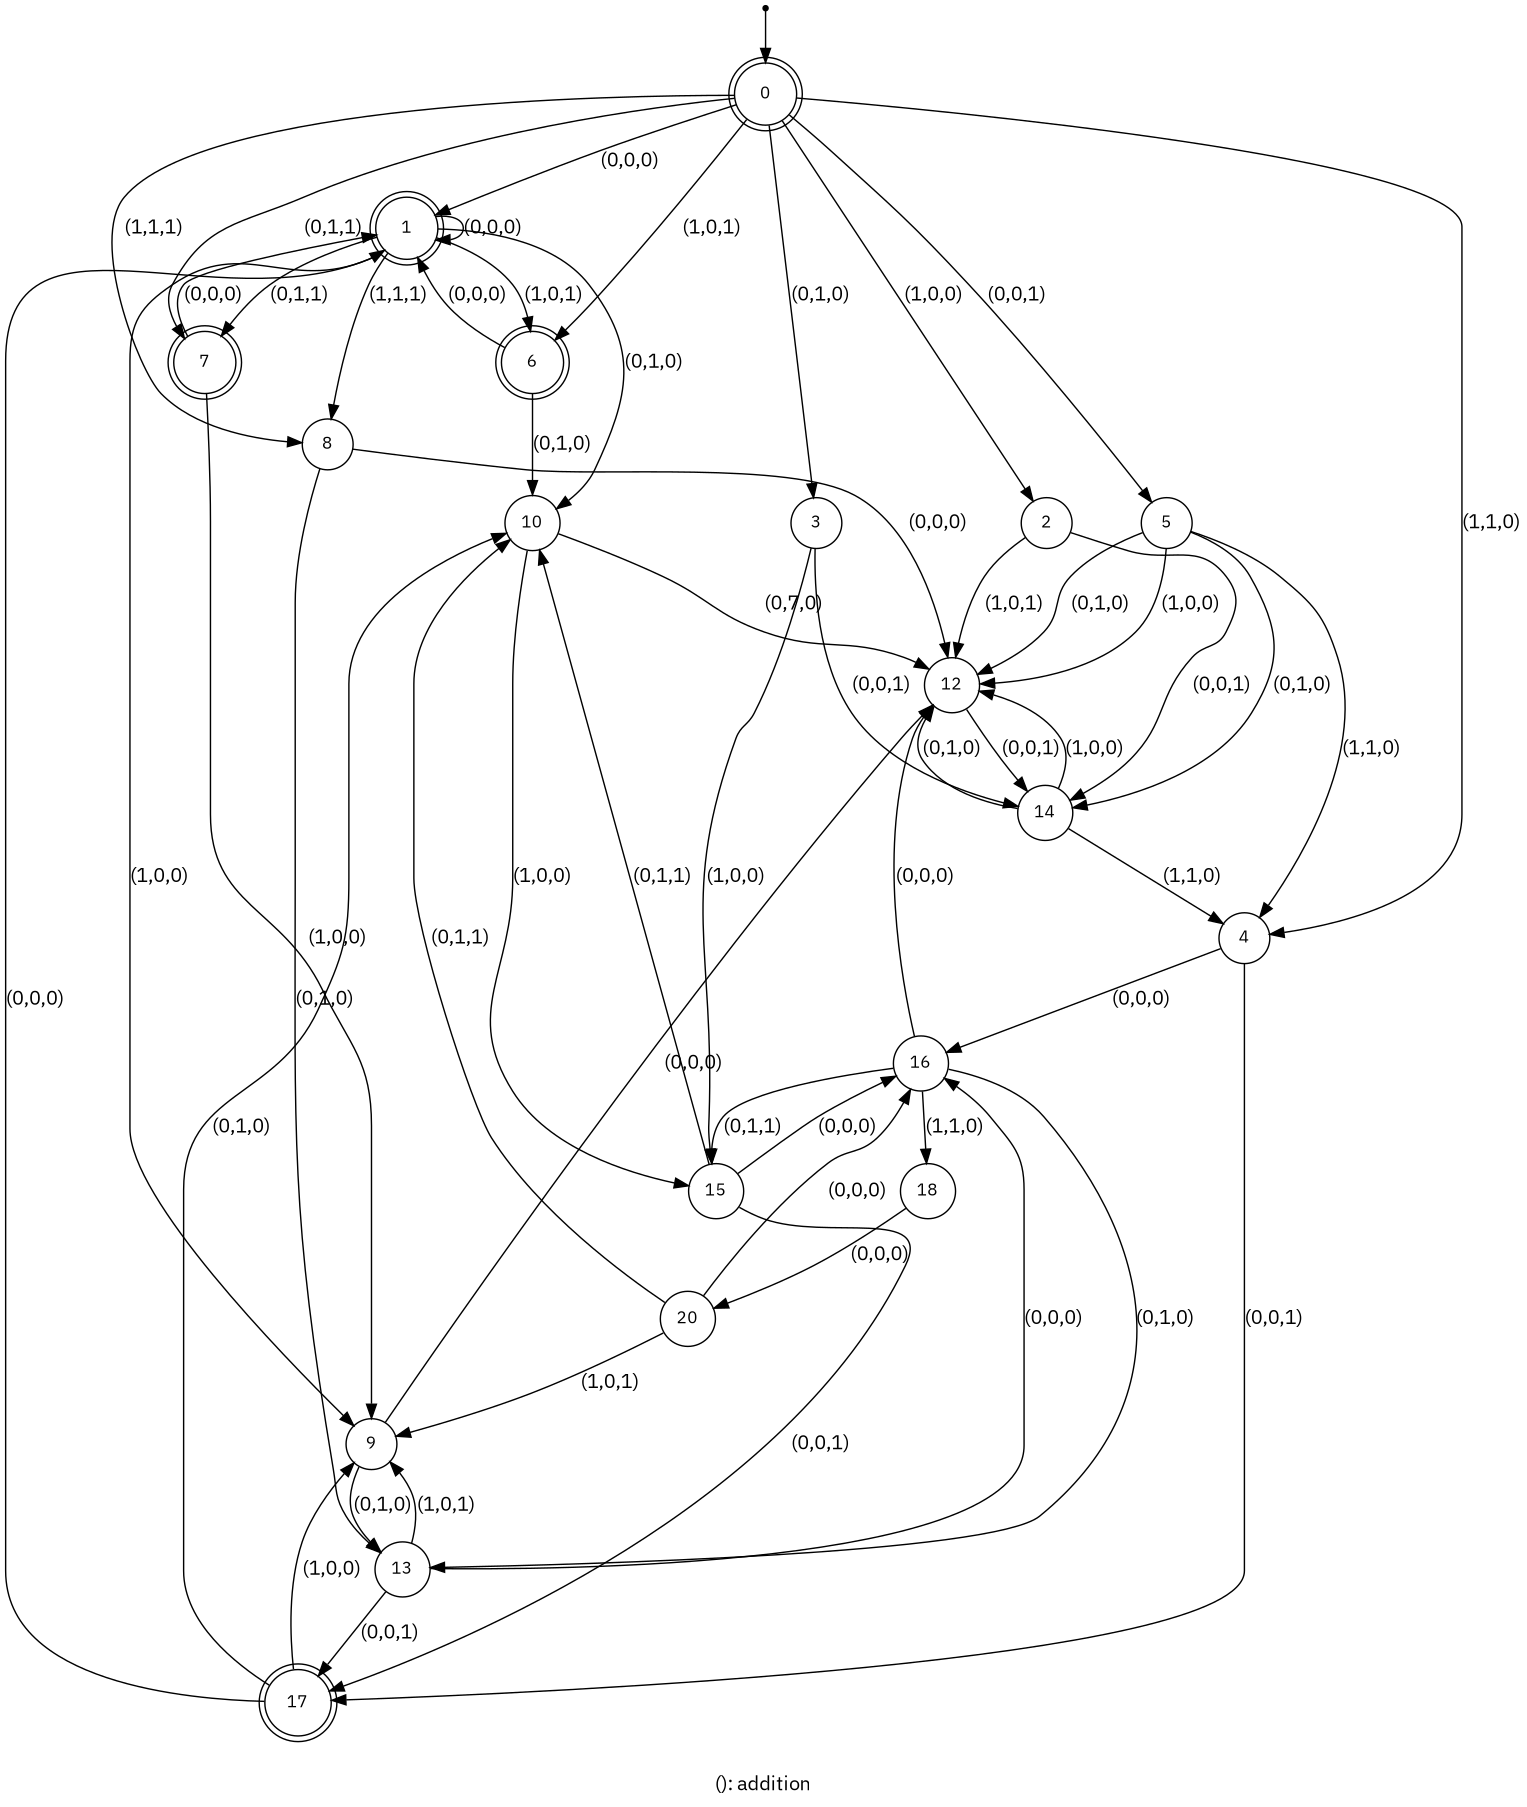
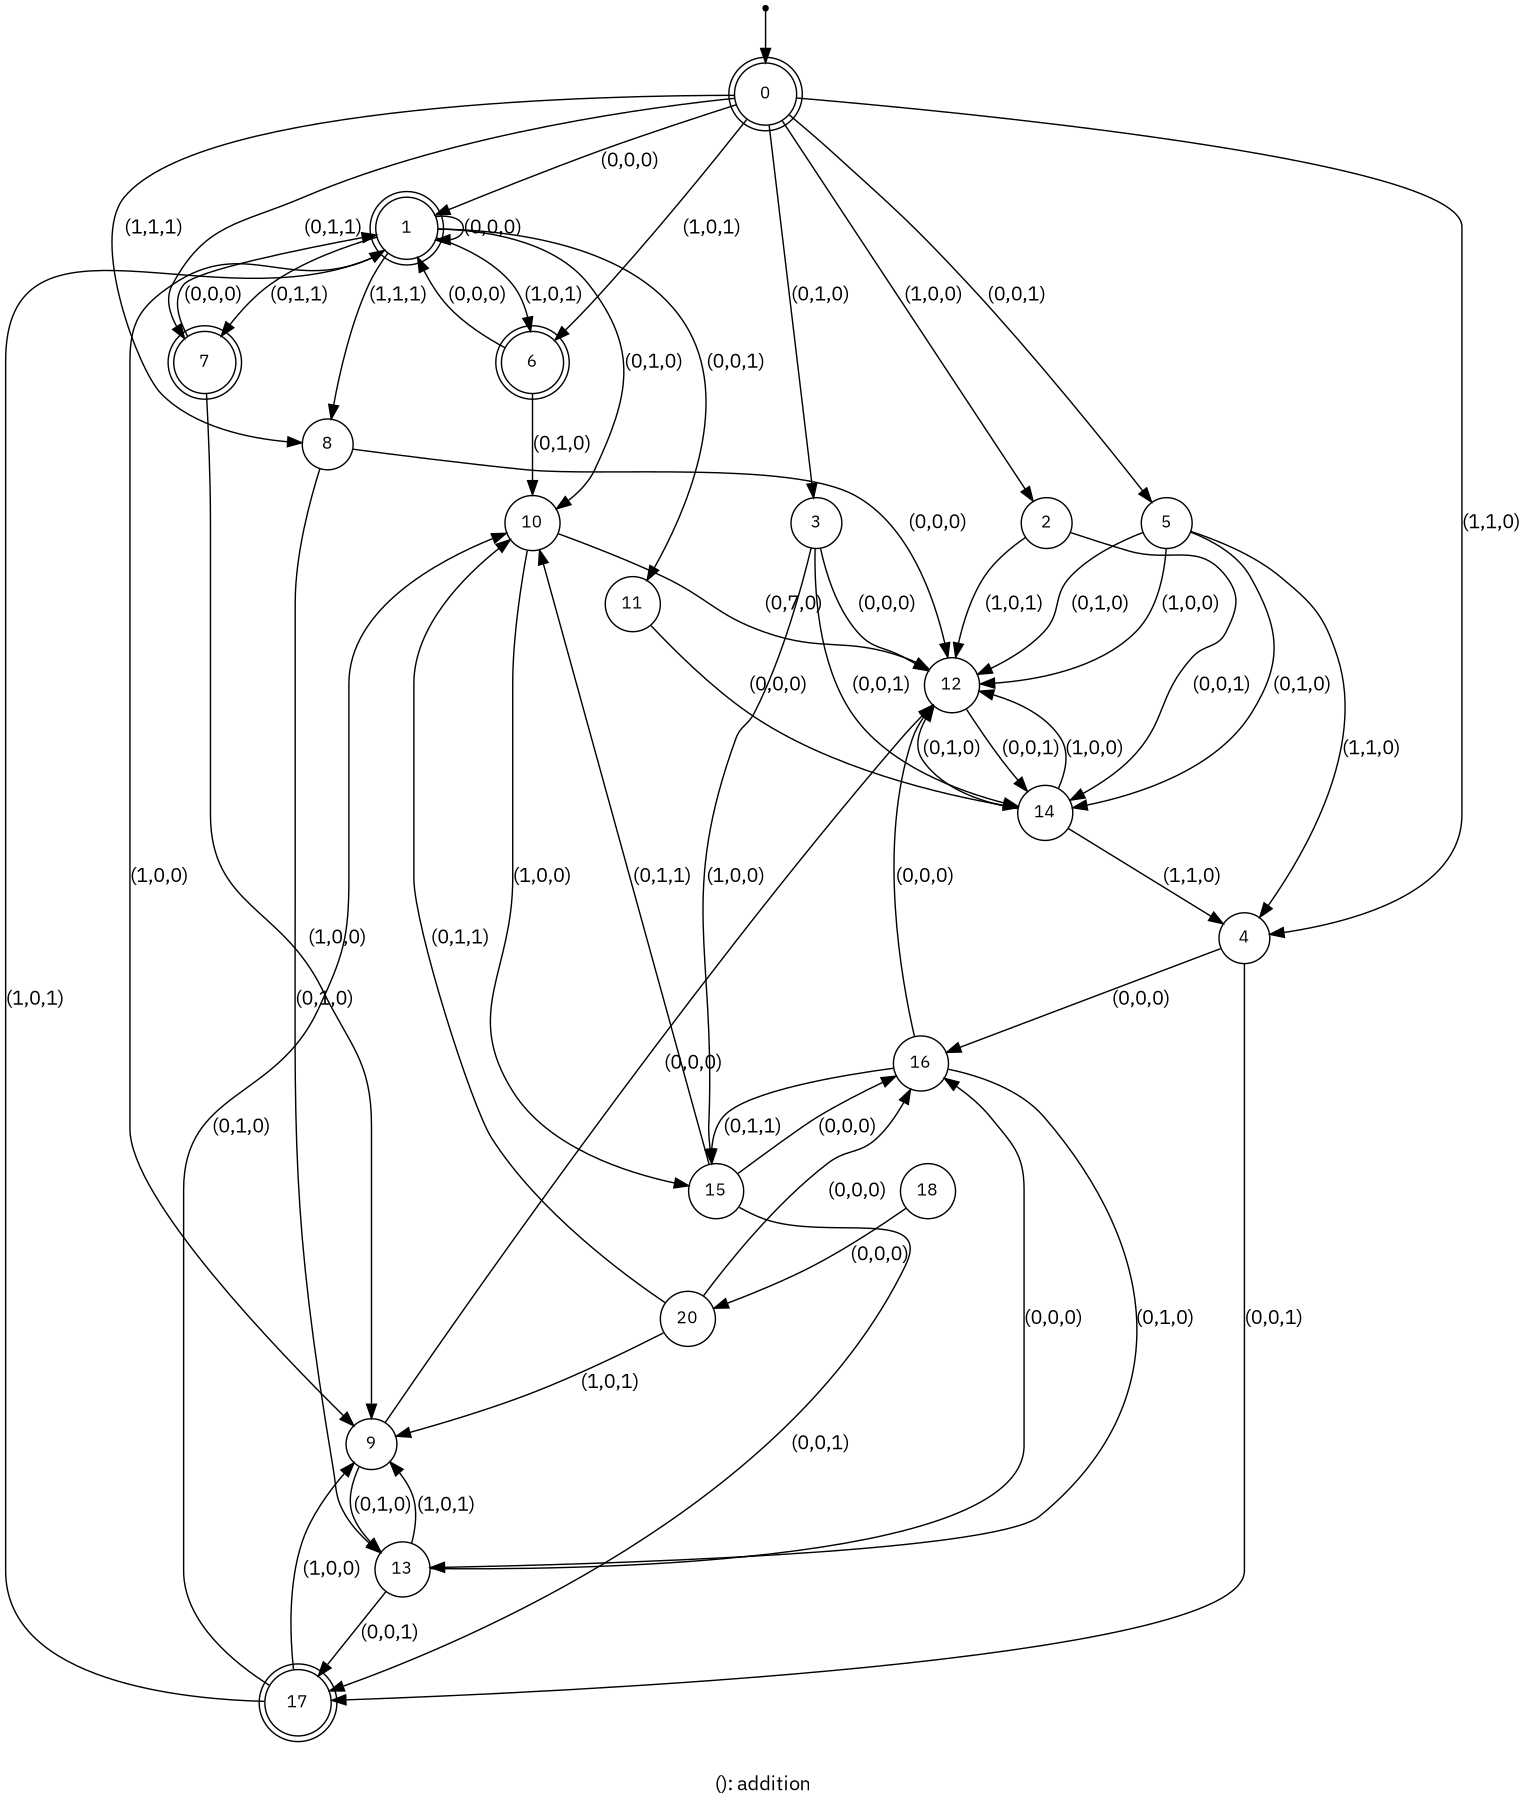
node "11": added
edge "3" -> "12": added, label "(0,0,0)"
edge "17" -> "1": label "(0,0,0)" -> "(1,0,1)"
edge "16" -> "18": removed, label "(1,1,0)"
